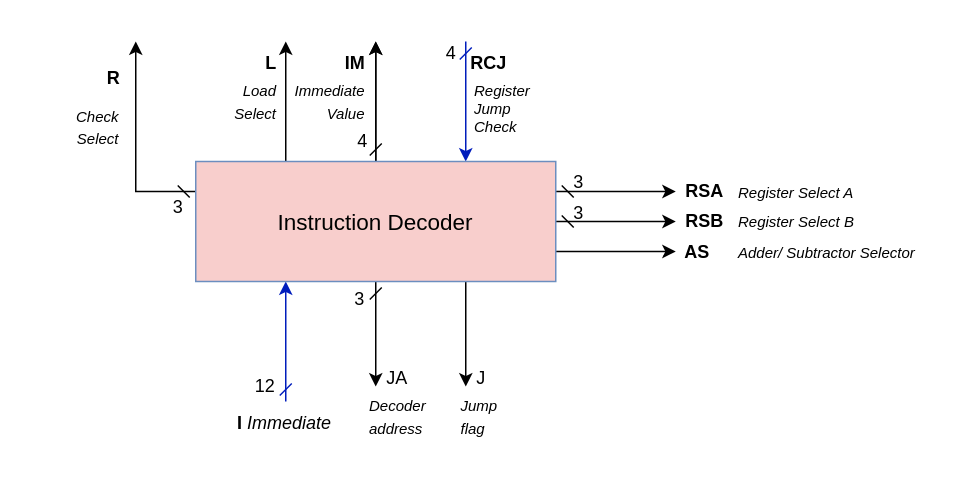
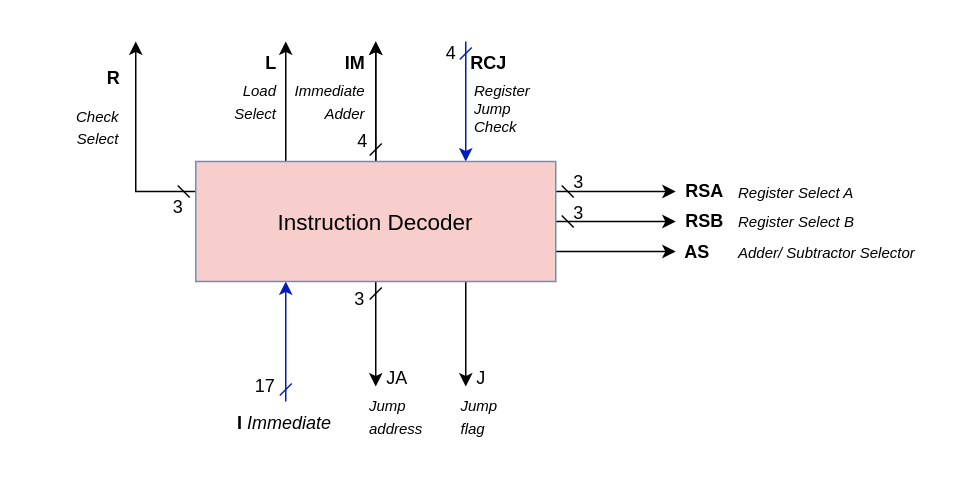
node "Immediate Value": label "Immediate Value" -> "Immediate Adder"
node "12": label "12" -> "17"
node "Decoder address": label "Decoder address" -> "Jump address"
